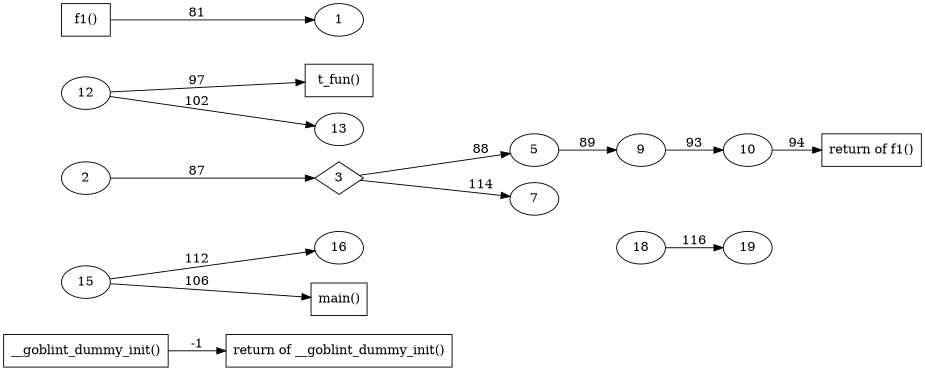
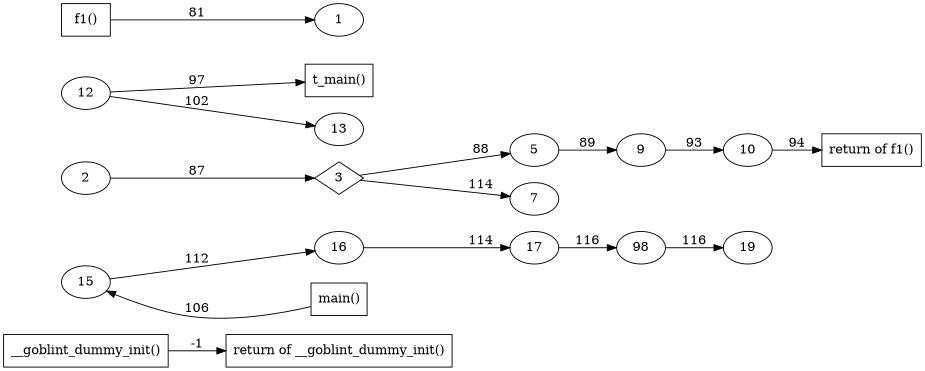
node "t_fun()": label "t_fun()" -> "t_main()"
node "17": added
node "18": label "18" -> "98"
edge "15" -> "main()": reversed
